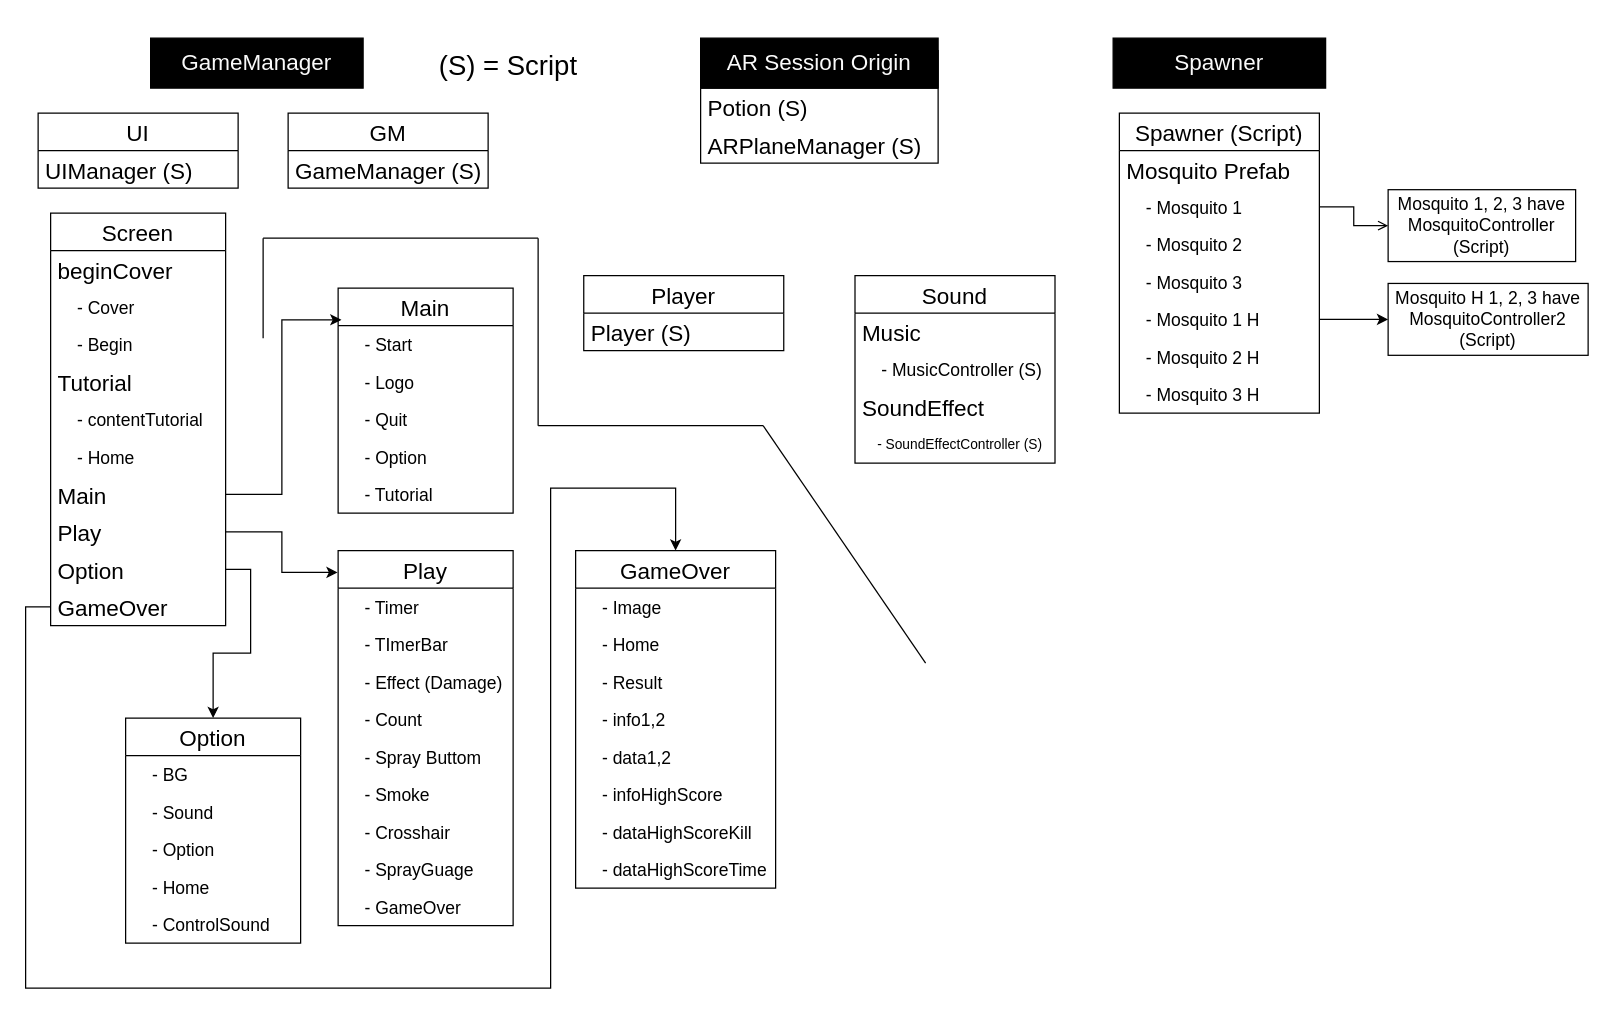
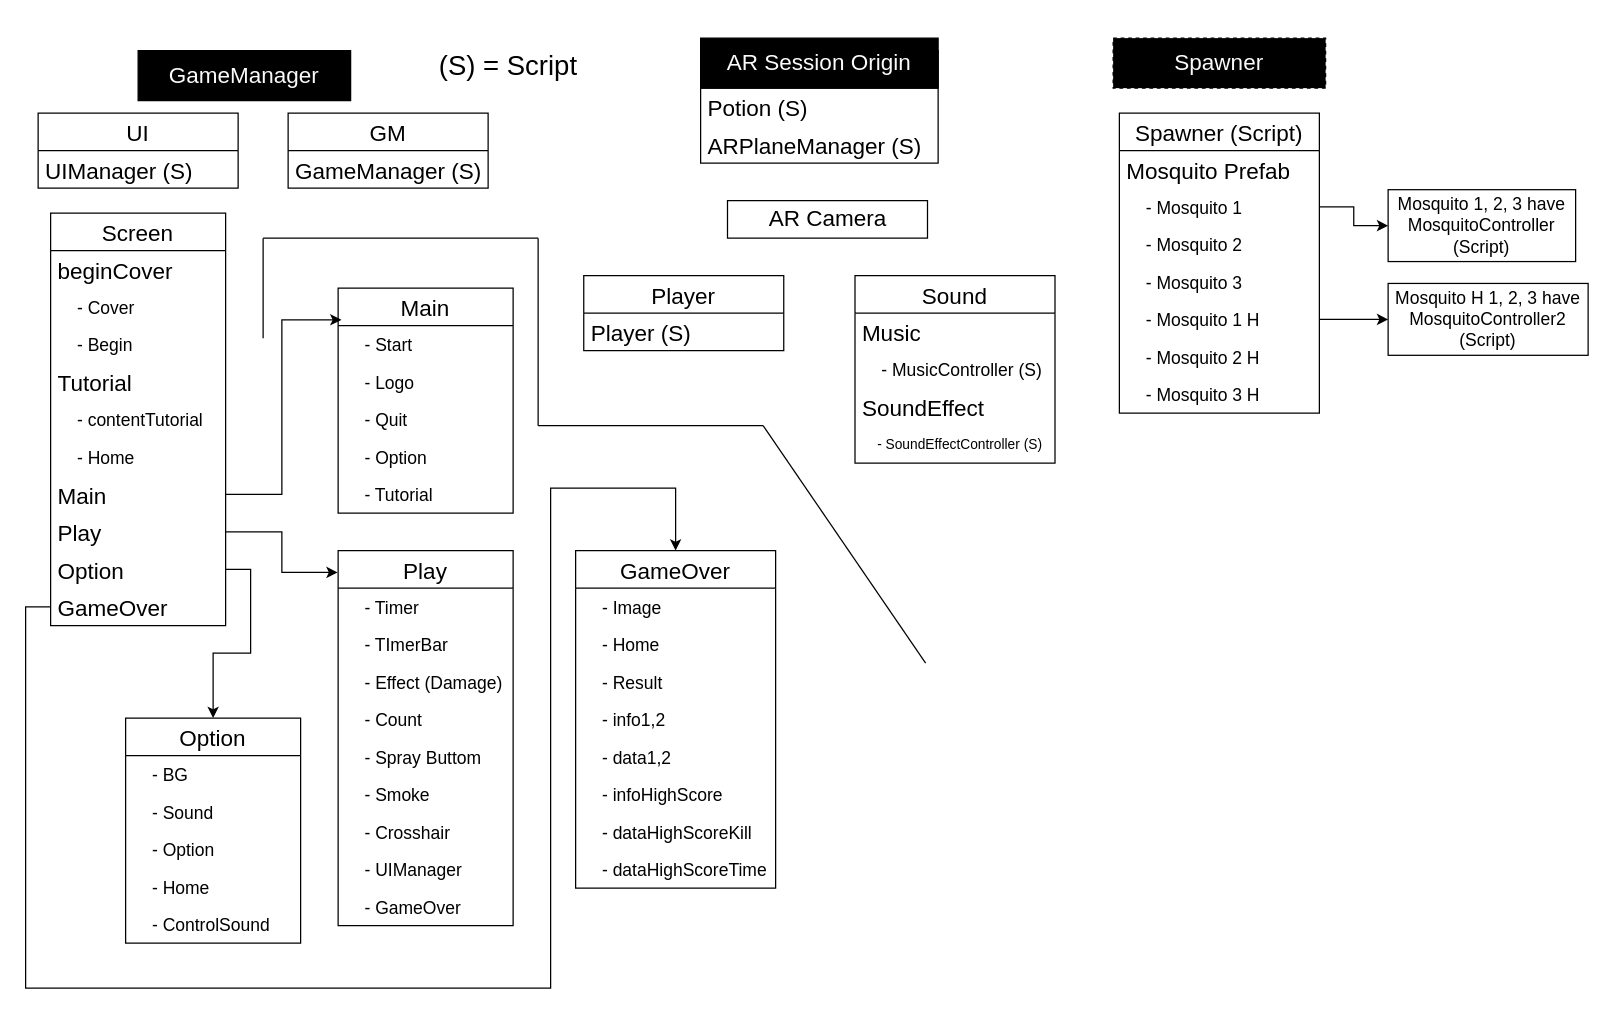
node "GameManager": moved (257, 63) -> (244, 76)
node "Spawner": style solid -> dashed
node "AR Camera": added
edge "- Mosquito 1" -> "Mosquito 1, 2, 3 have MosquitoController (Script)": arrowhead open -> classic
node "- SprayGuage": label "- SprayGuage" -> "- UIManager"
